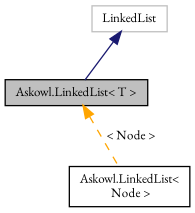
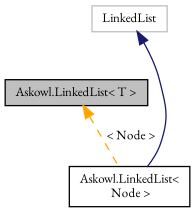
edge "Askowl.LinkedList< T >" -> "LinkedList": now "Askowl.LinkedList< Node >" -> "LinkedList"
